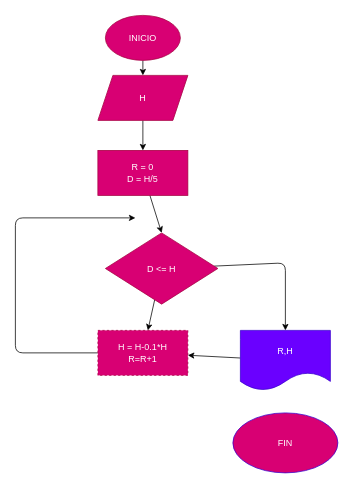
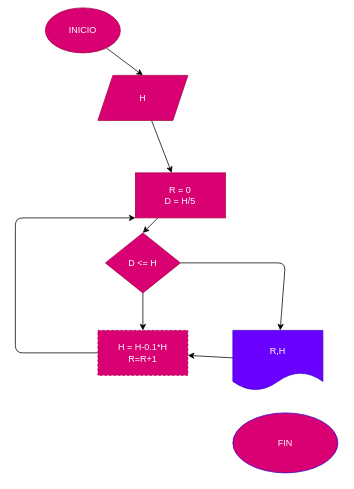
node "INICIO": moved (143, 38) -> (83, 30)
node "R = 0 D = H/5": moved (143, 173) -> (180, 195)
node "D <= H": size 113x71 -> 75x60
node "R,H": moved (285, 360) -> (278, 360)
